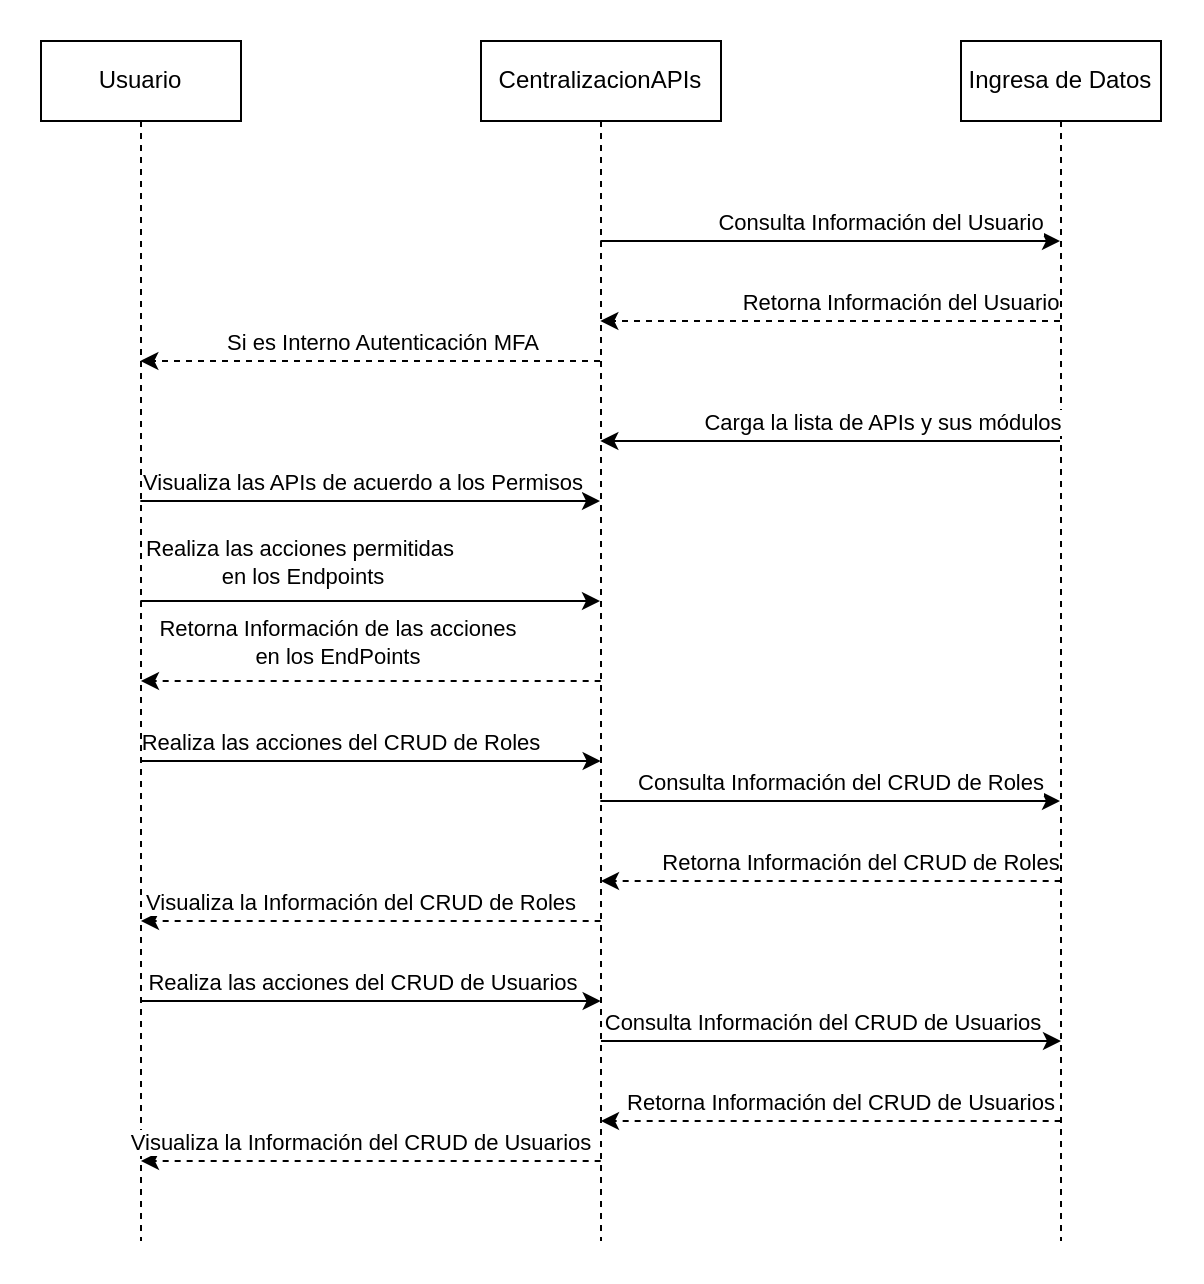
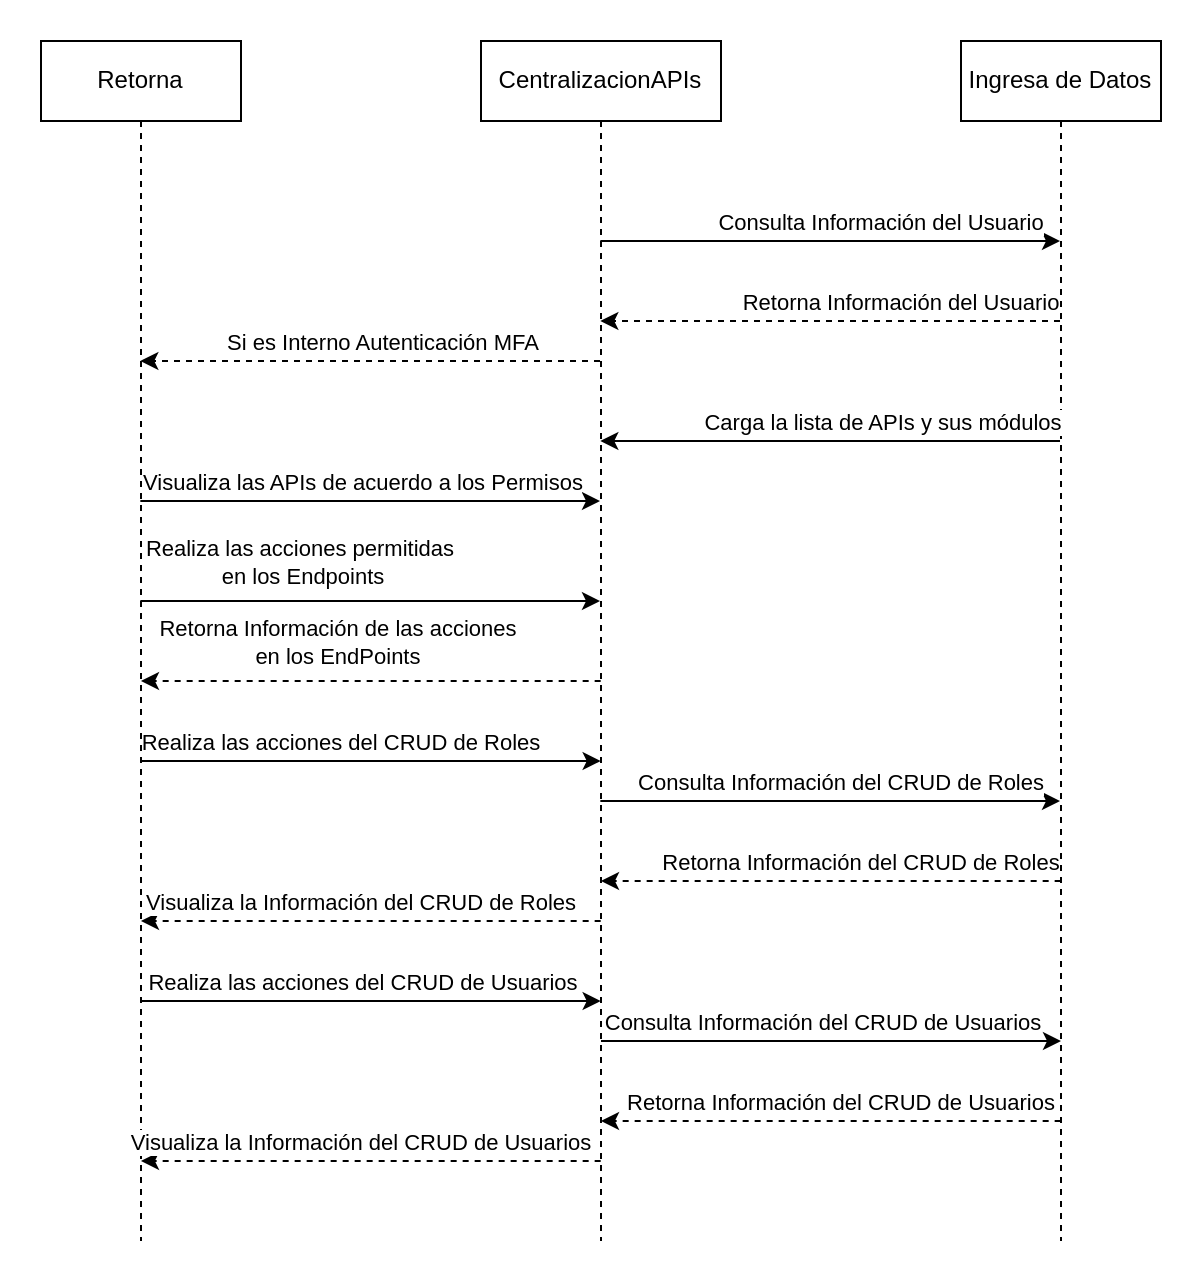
node "Usuario": label "Usuario" -> "Retorna"
